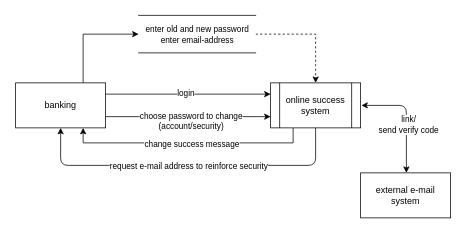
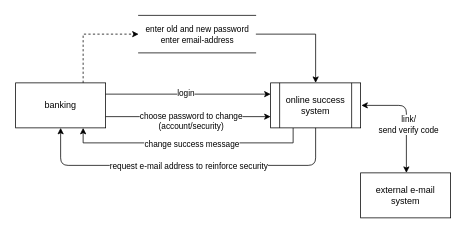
edge "banking" -> "enter old and new password enter email-address": style solid -> dashed
edge "enter old and new password enter email-address" -> "online success system": style dashed -> solid
